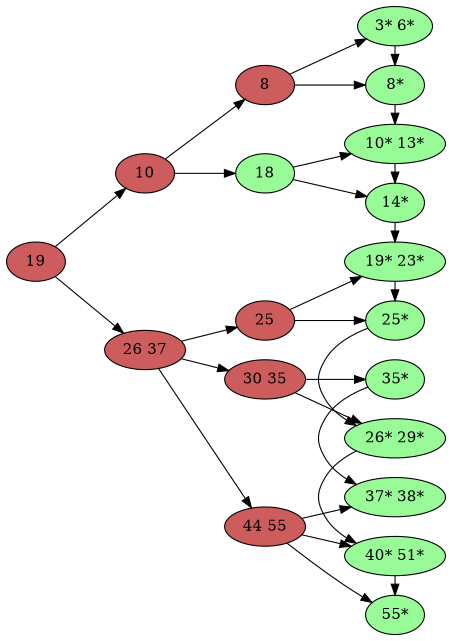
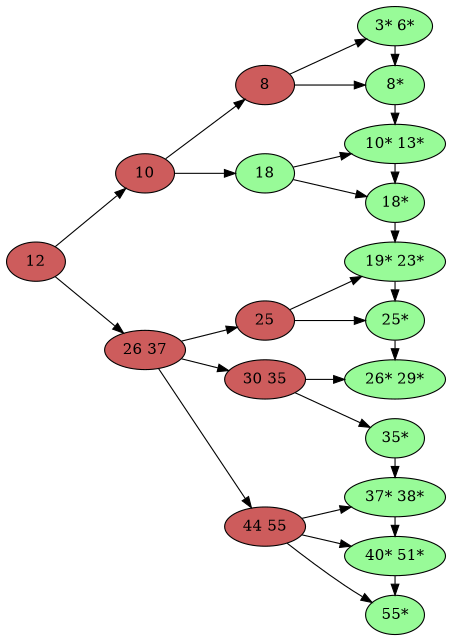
node "14*": label "14*" -> "18*"
node "19": label "19" -> "12"
edge "26* 29*" -> "40* 51*": now "37* 38*" -> "40* 51*"
